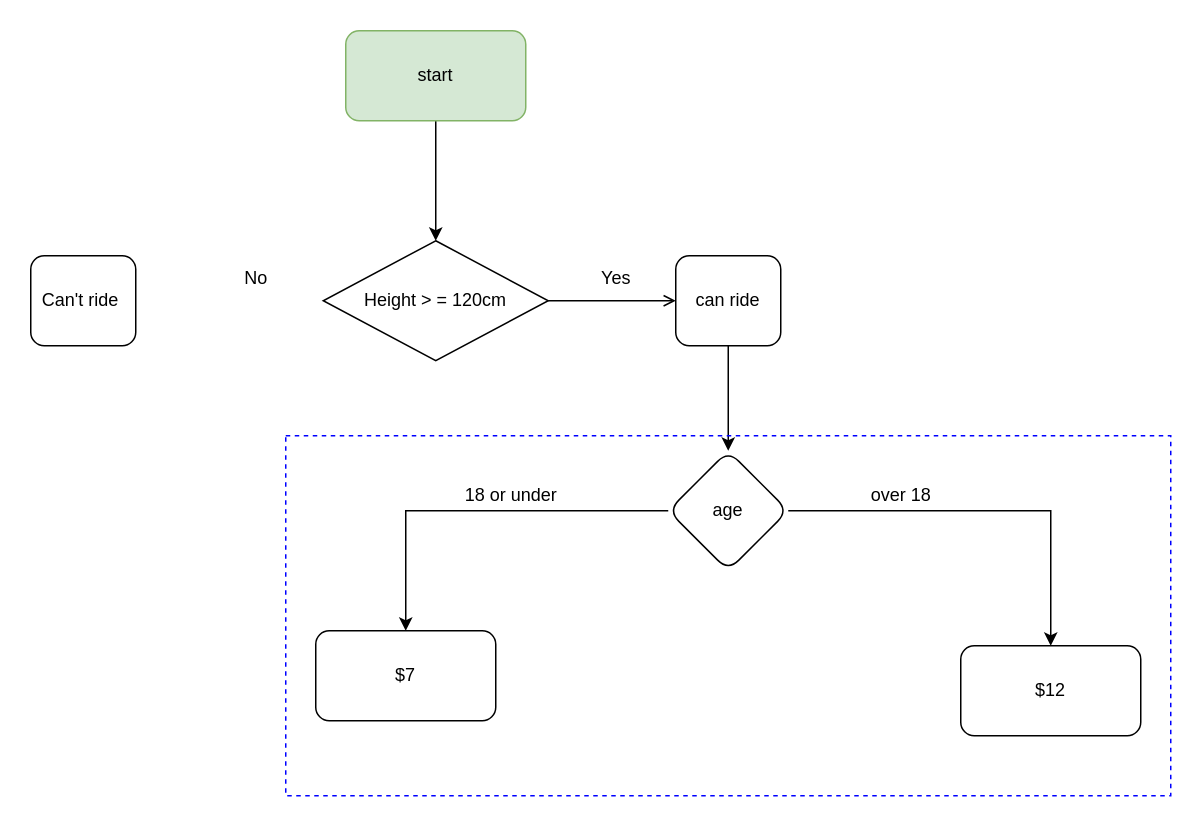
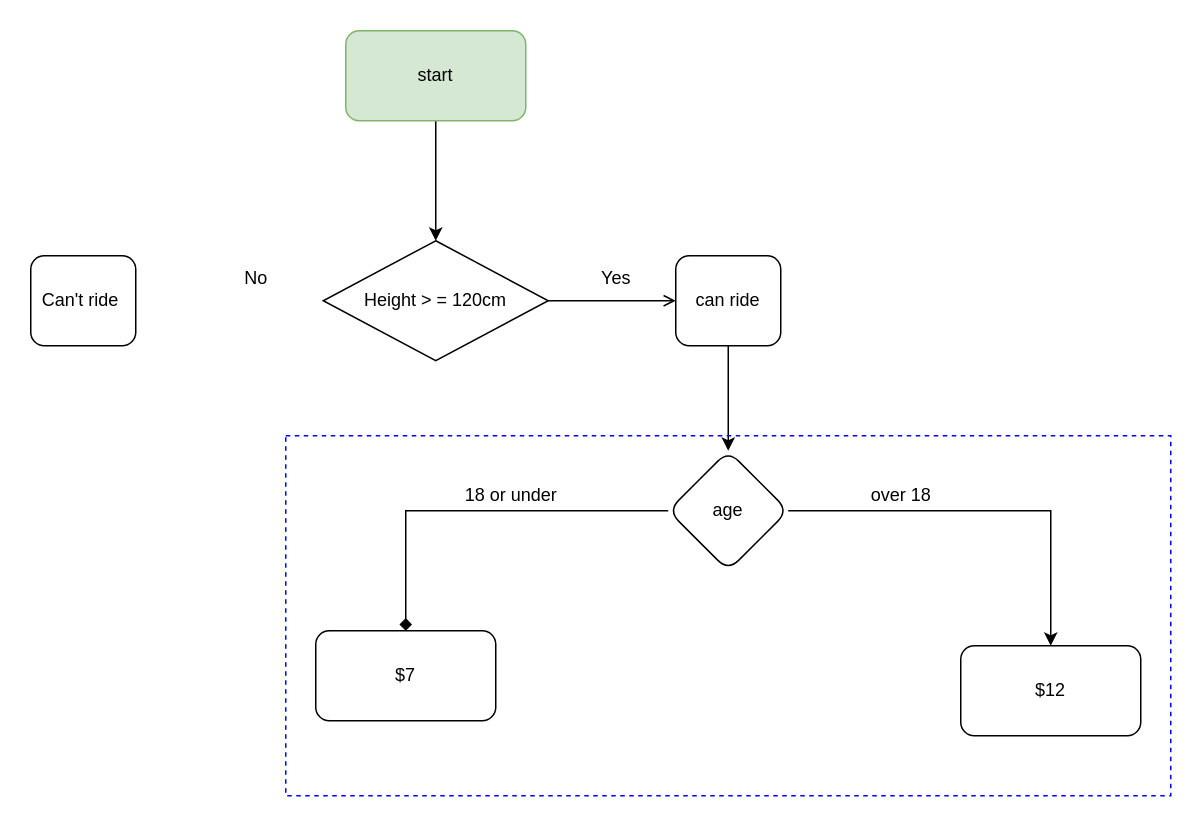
edge "age" -> "$7": arrowhead classic -> diamond
